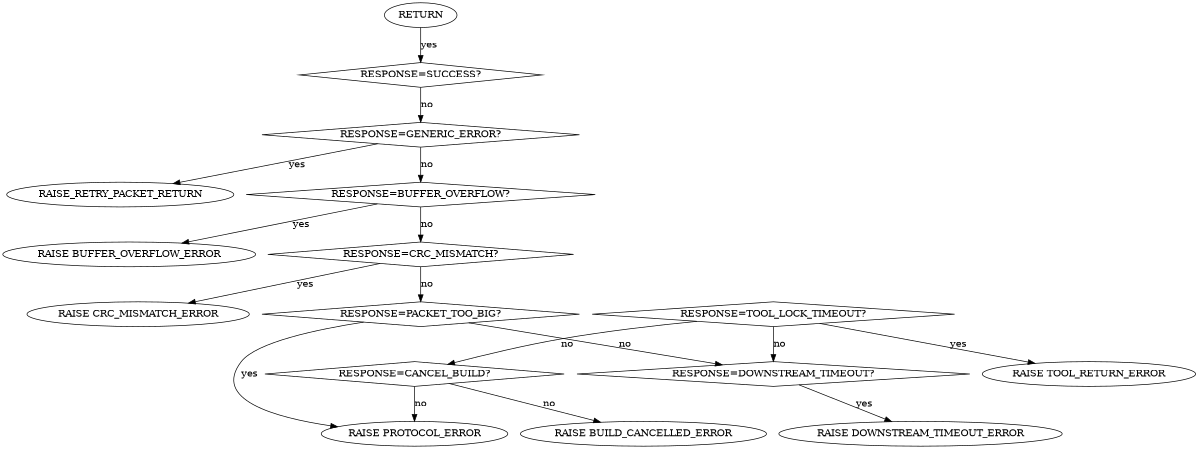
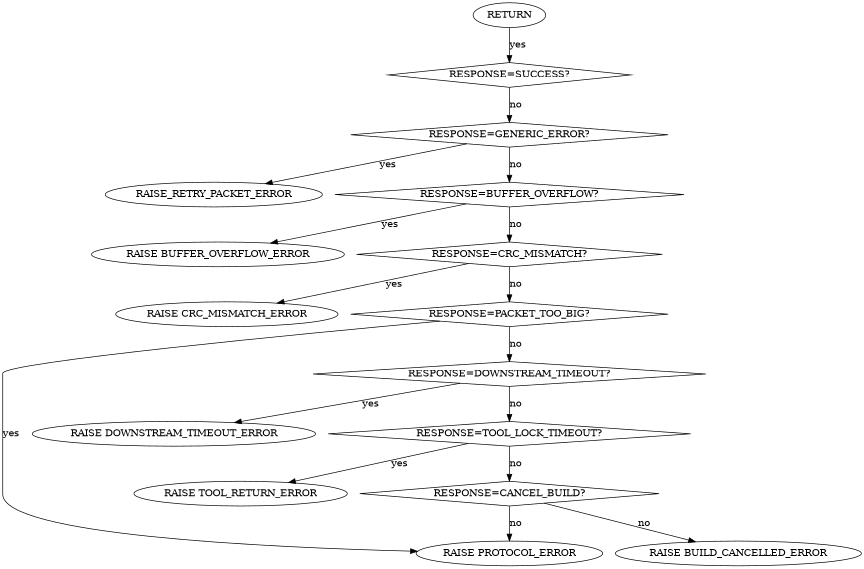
node "RAISE_RETRY_PACKET_RETURN": label "RAISE_RETRY_PACKET_RETURN" -> "RAISE_RETRY_PACKET_ERROR"
edge "RESPONSE=TOOL_LOCK_TIMEOUT?" -> "RESPONSE=DOWNSTREAM_TIMEOUT?": reversed
